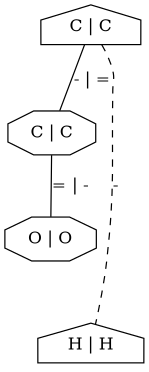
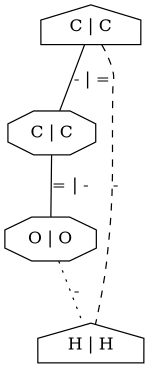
edge "O | O" -- "H | H": added, label "-"
